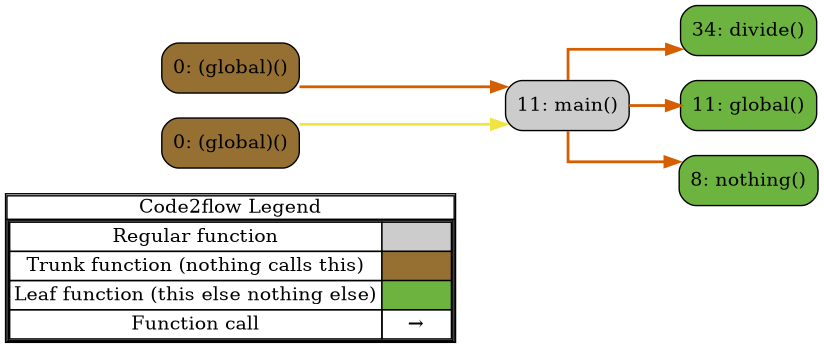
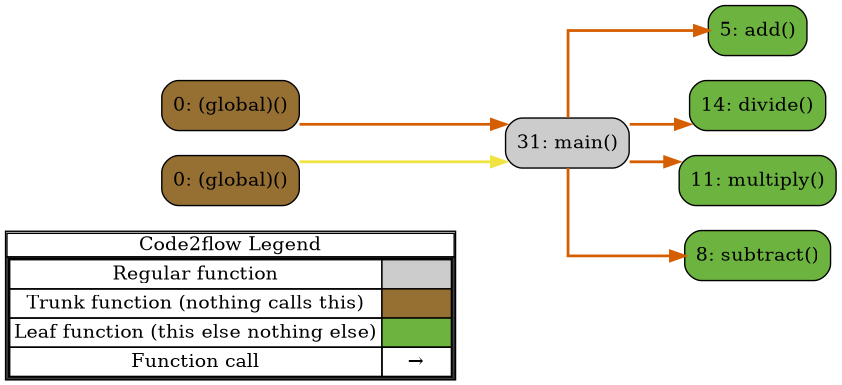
node "34: divide()": label "34: divide()" -> "14: divide()"
node "5: add()": added
node "11: main()": label "11: main()" -> "31: main()"
node "11: global()": label "11: global()" -> "11: multiply()"
node "8: nothing()": label "8: nothing()" -> "8: subtract()"
